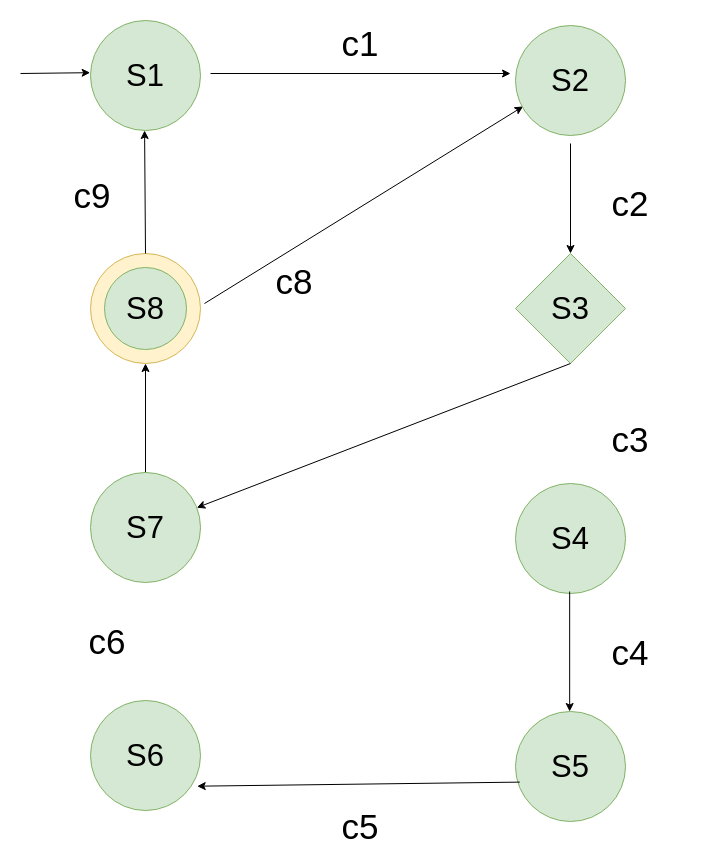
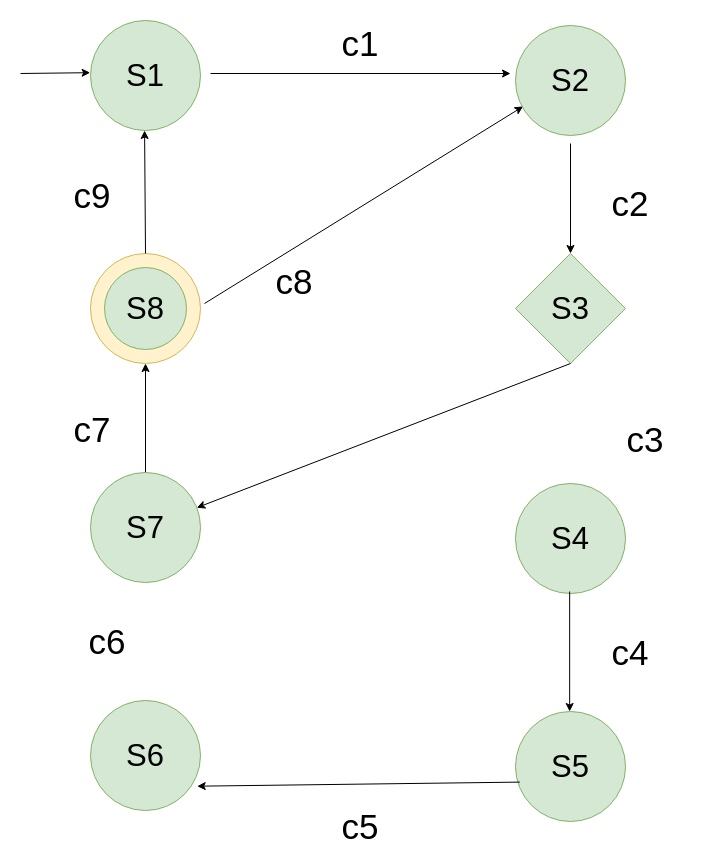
node "c7": added
node "c3": moved (631, 440) -> (646, 440)
